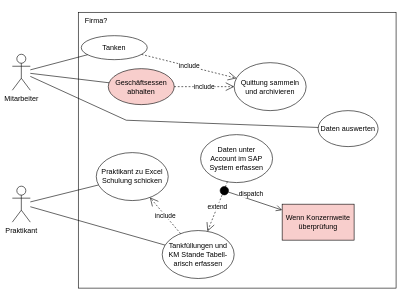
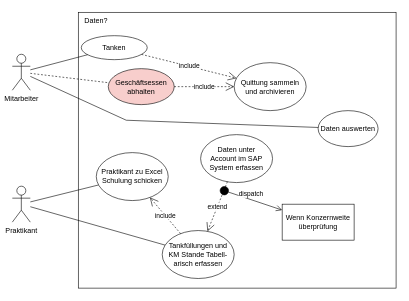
node "Firma?": label "Firma?" -> "Daten?"
edge "Mitarbeiter" -- "Geschäftsessen abhalten": style solid -> dashed
node "Wenn Konzernweite überprüfung": fillcolor #f8cecc -> #ffffff
